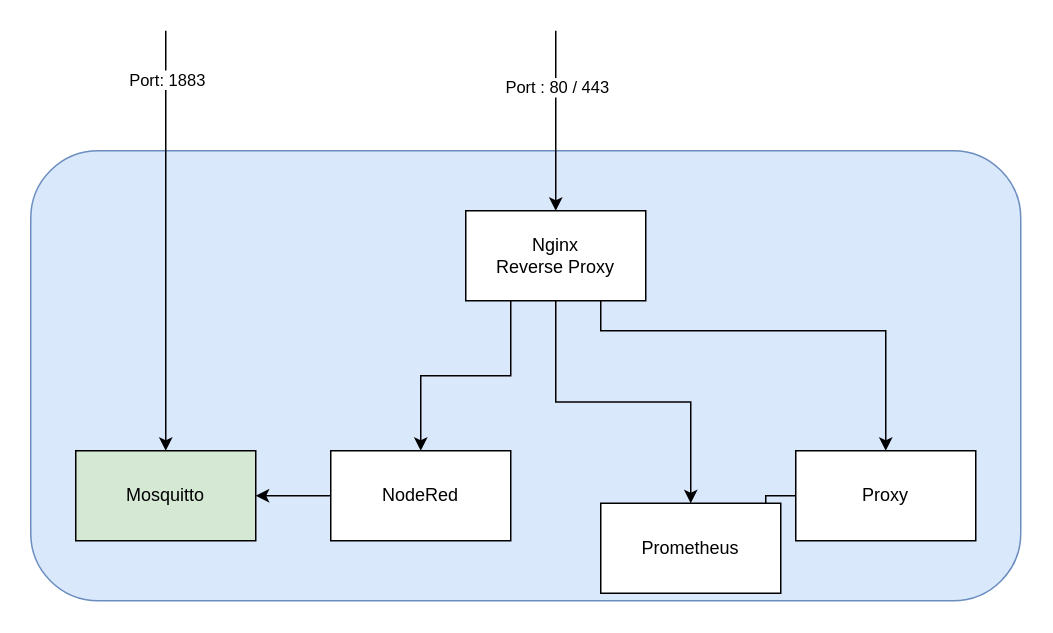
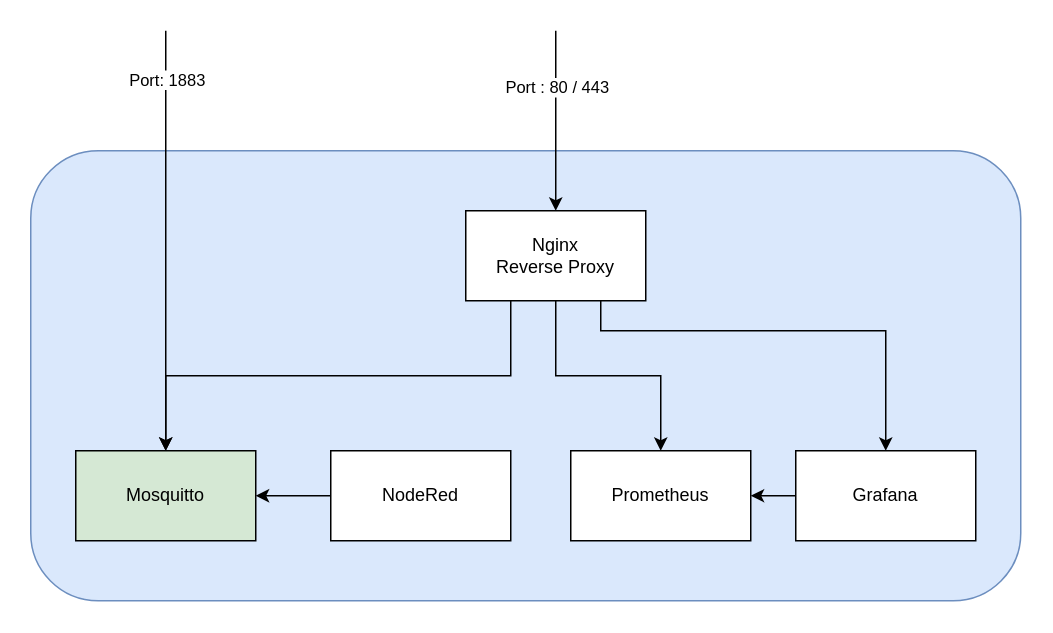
edge "Nginx Reverse Proxy" -> "NodeRed": now "Nginx Reverse Proxy" -> "Mosquitto"
node "Proxy": label "Proxy" -> "Grafana"
node "Prometheus": moved (691, 548) -> (661, 496)
